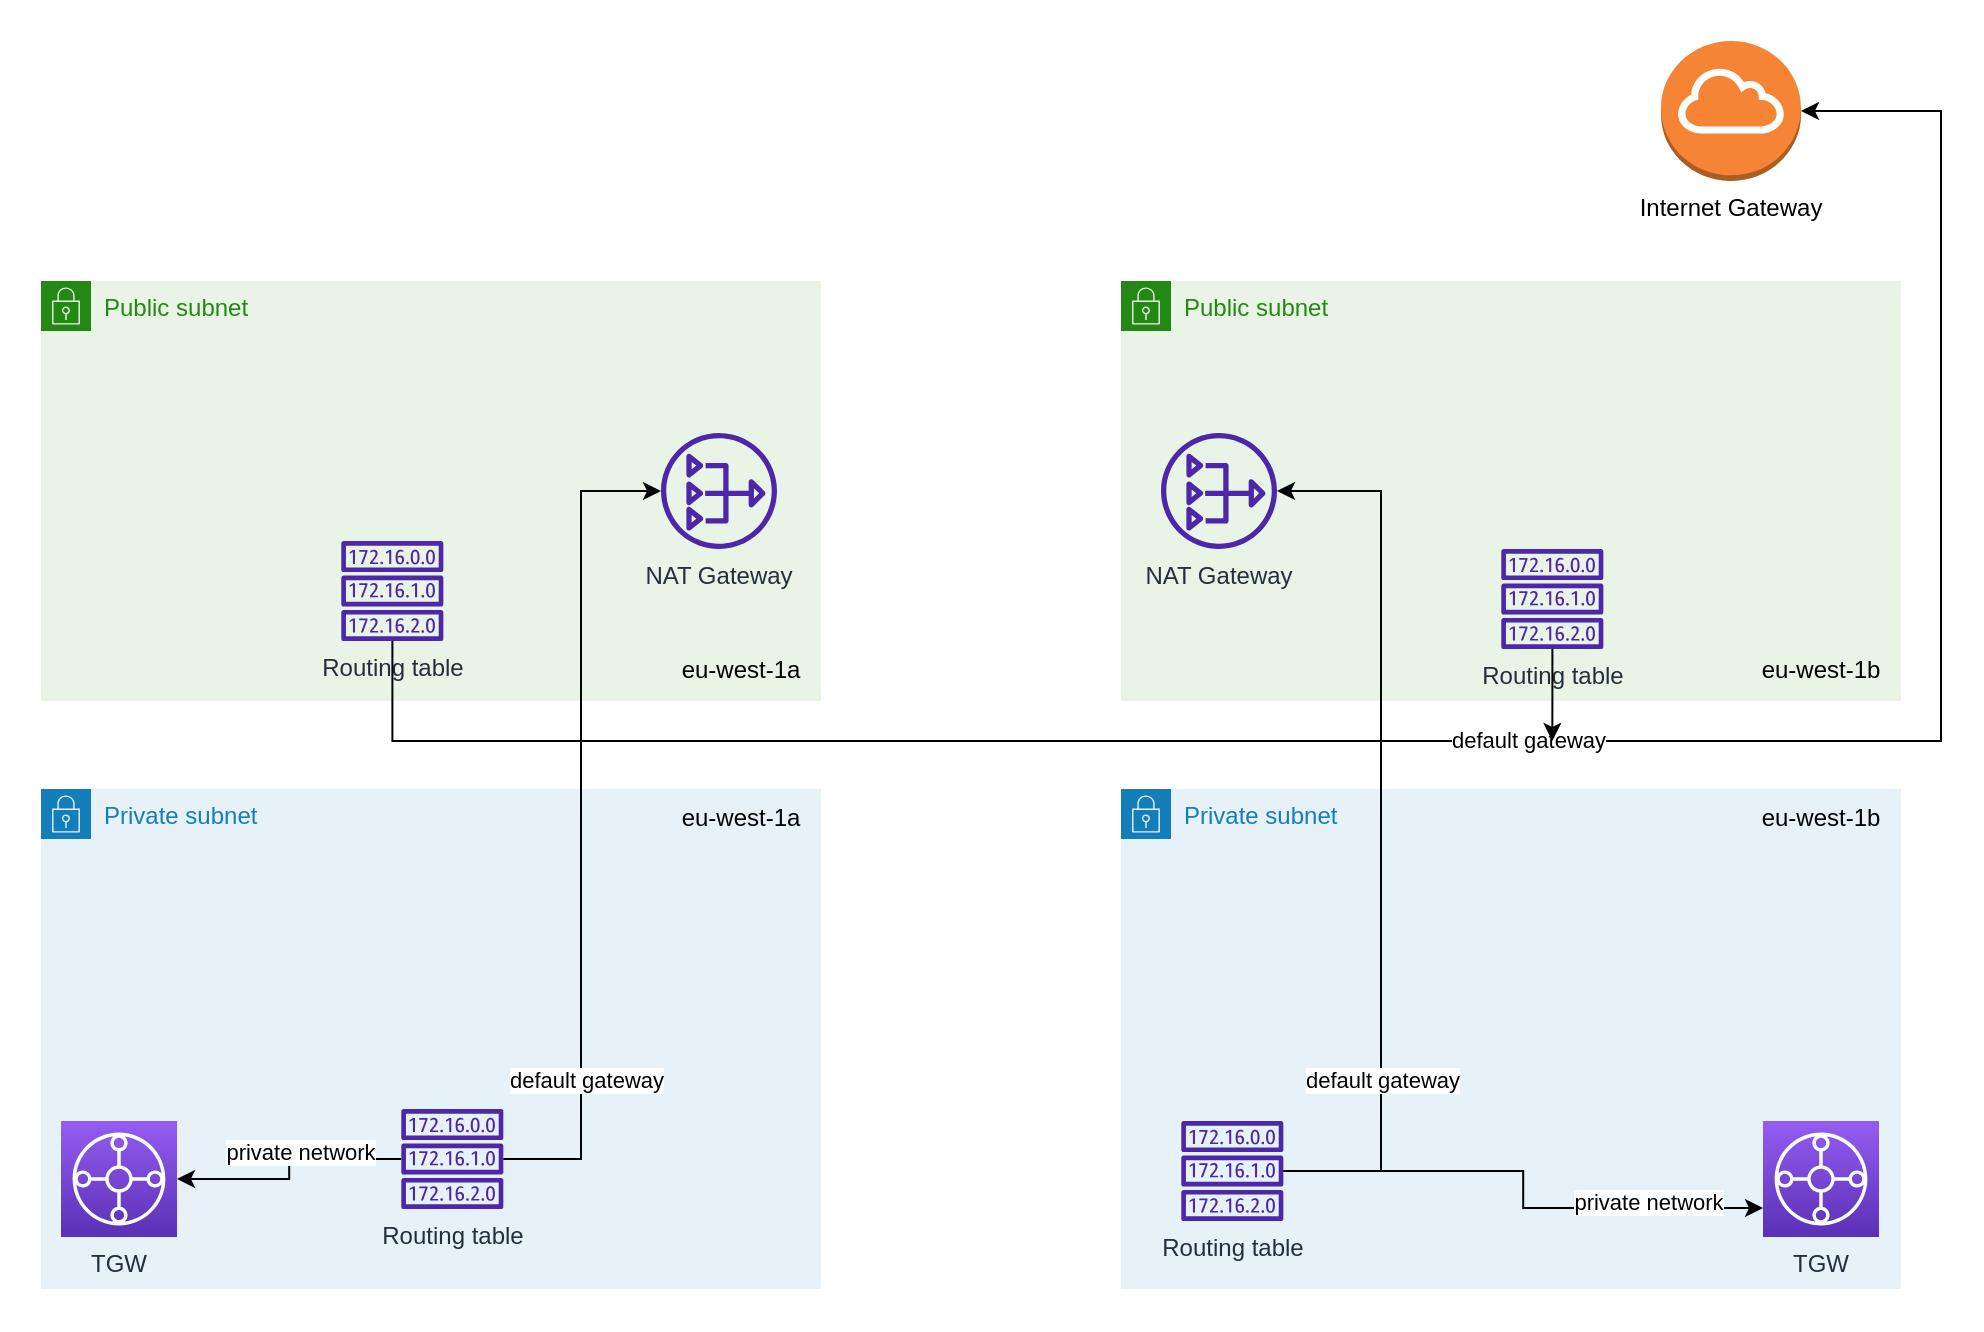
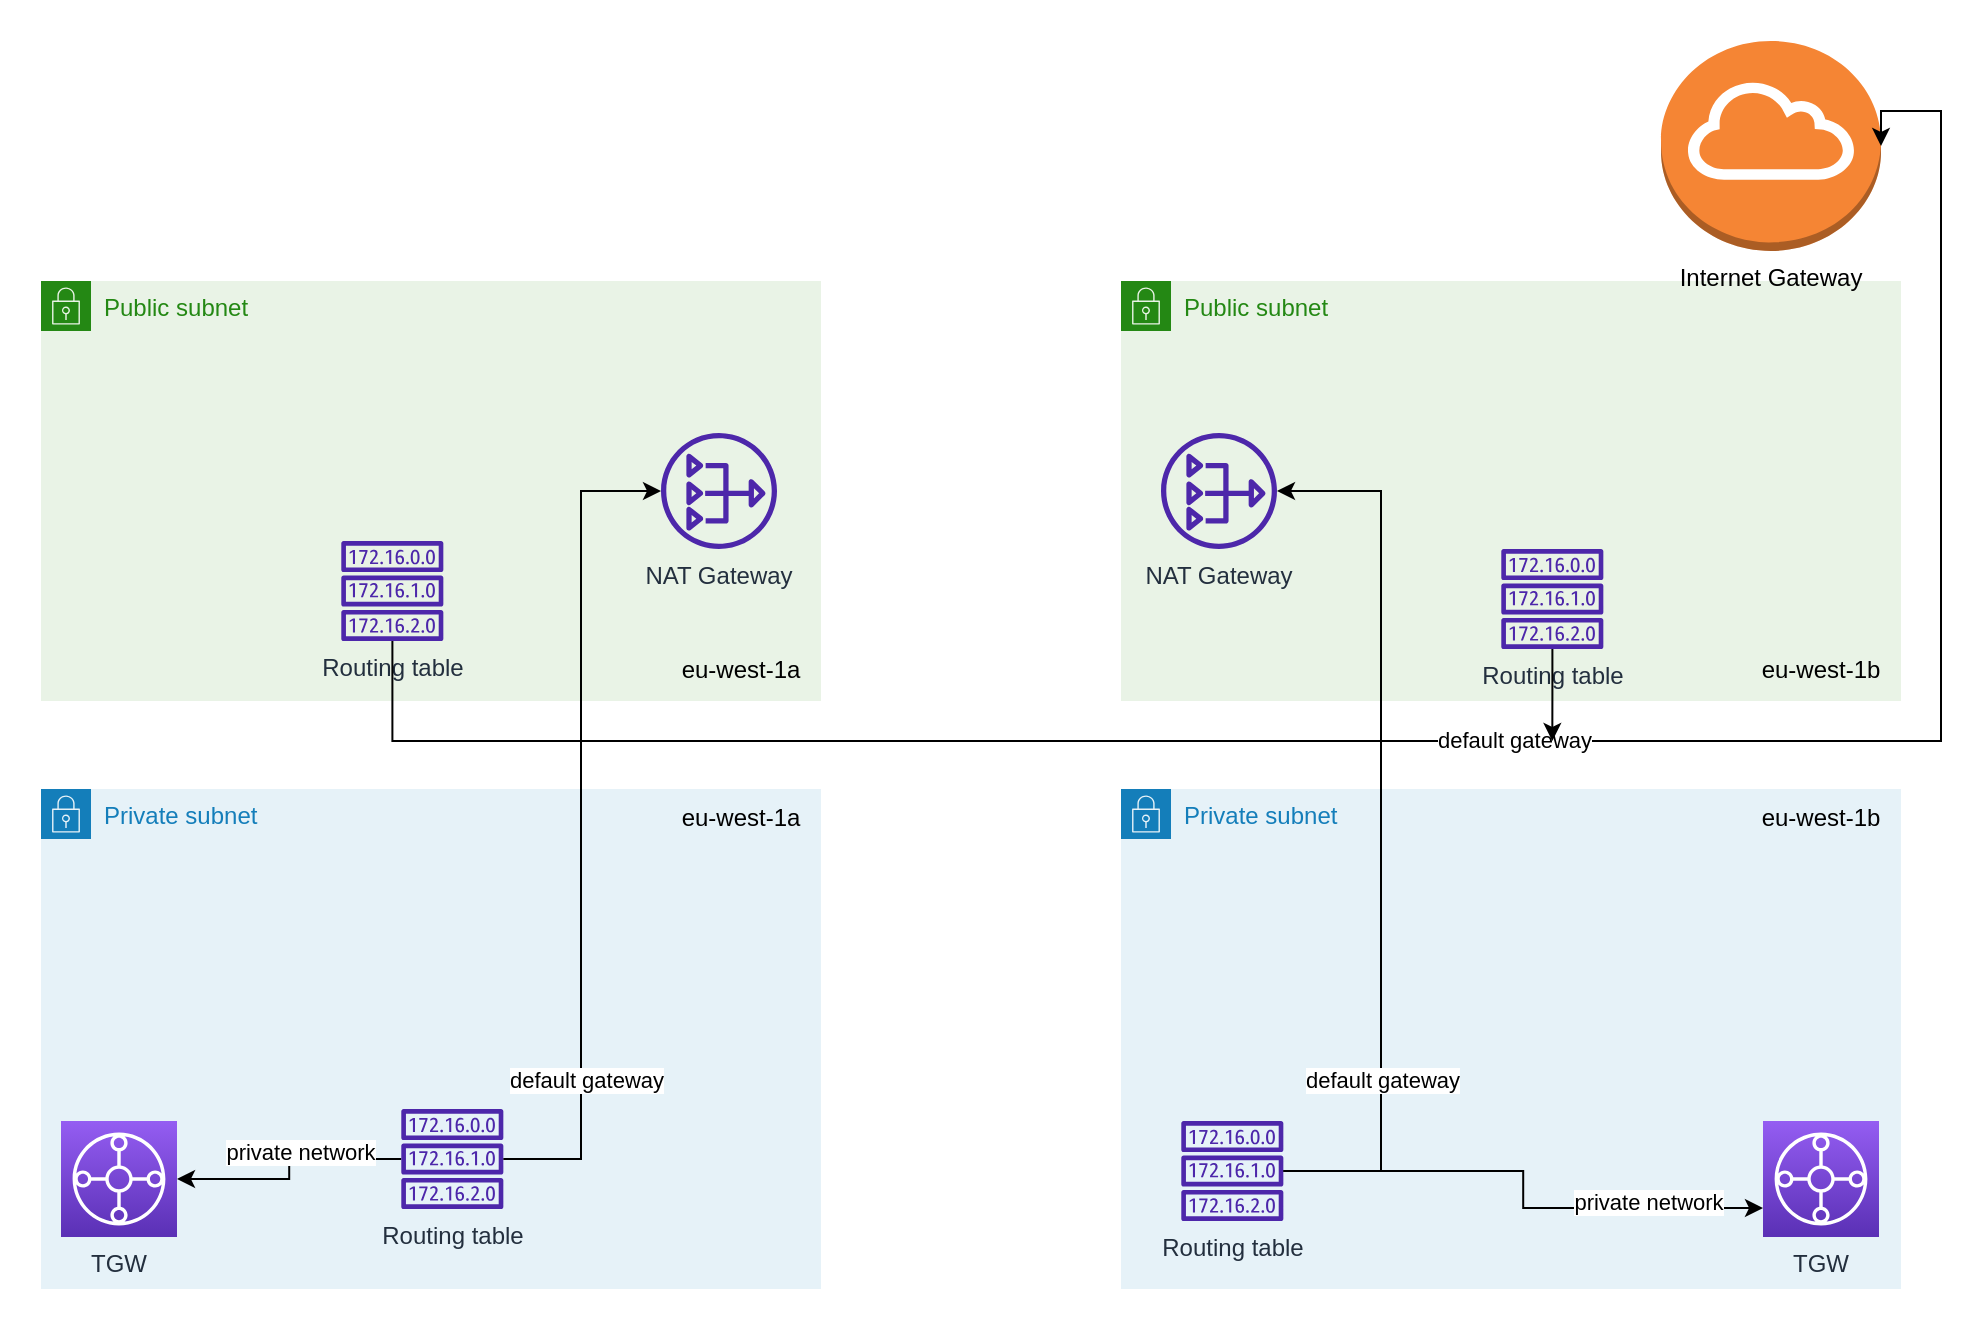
node "Internet Gateway": size 140x140 -> 220x210
